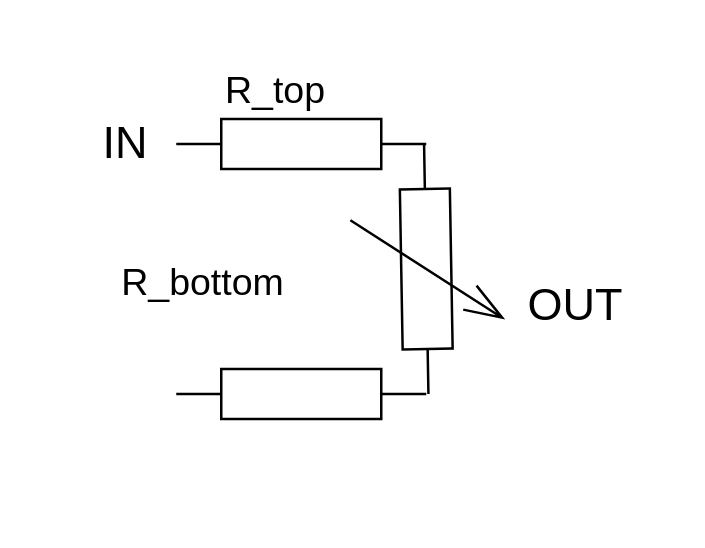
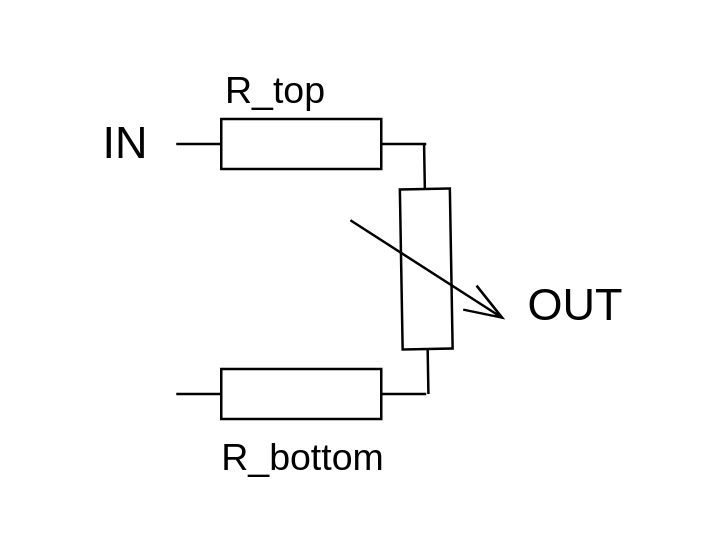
node "R_bottom": moved (204, 281) -> (304, 456)
